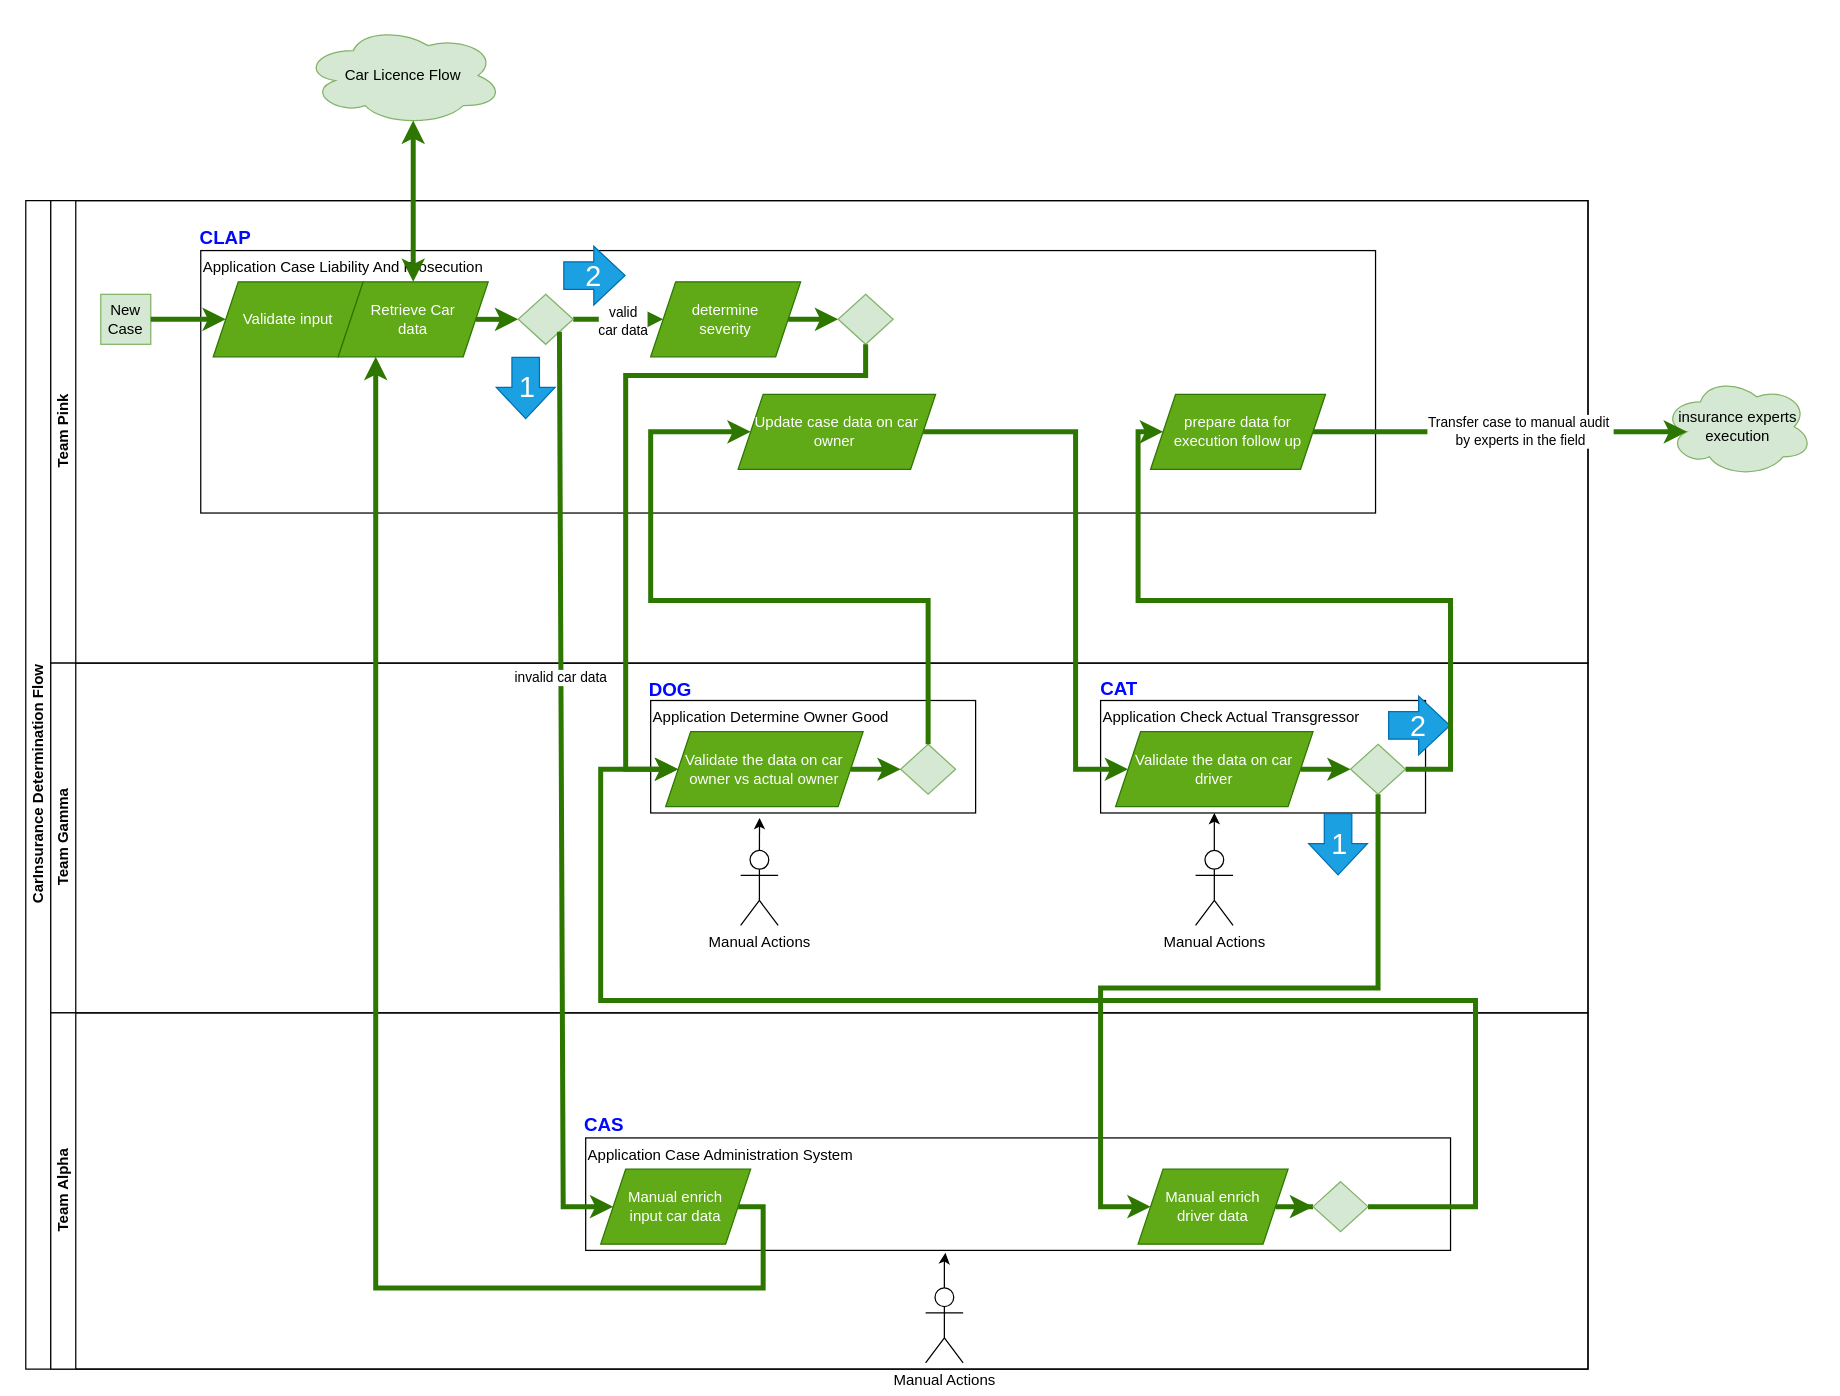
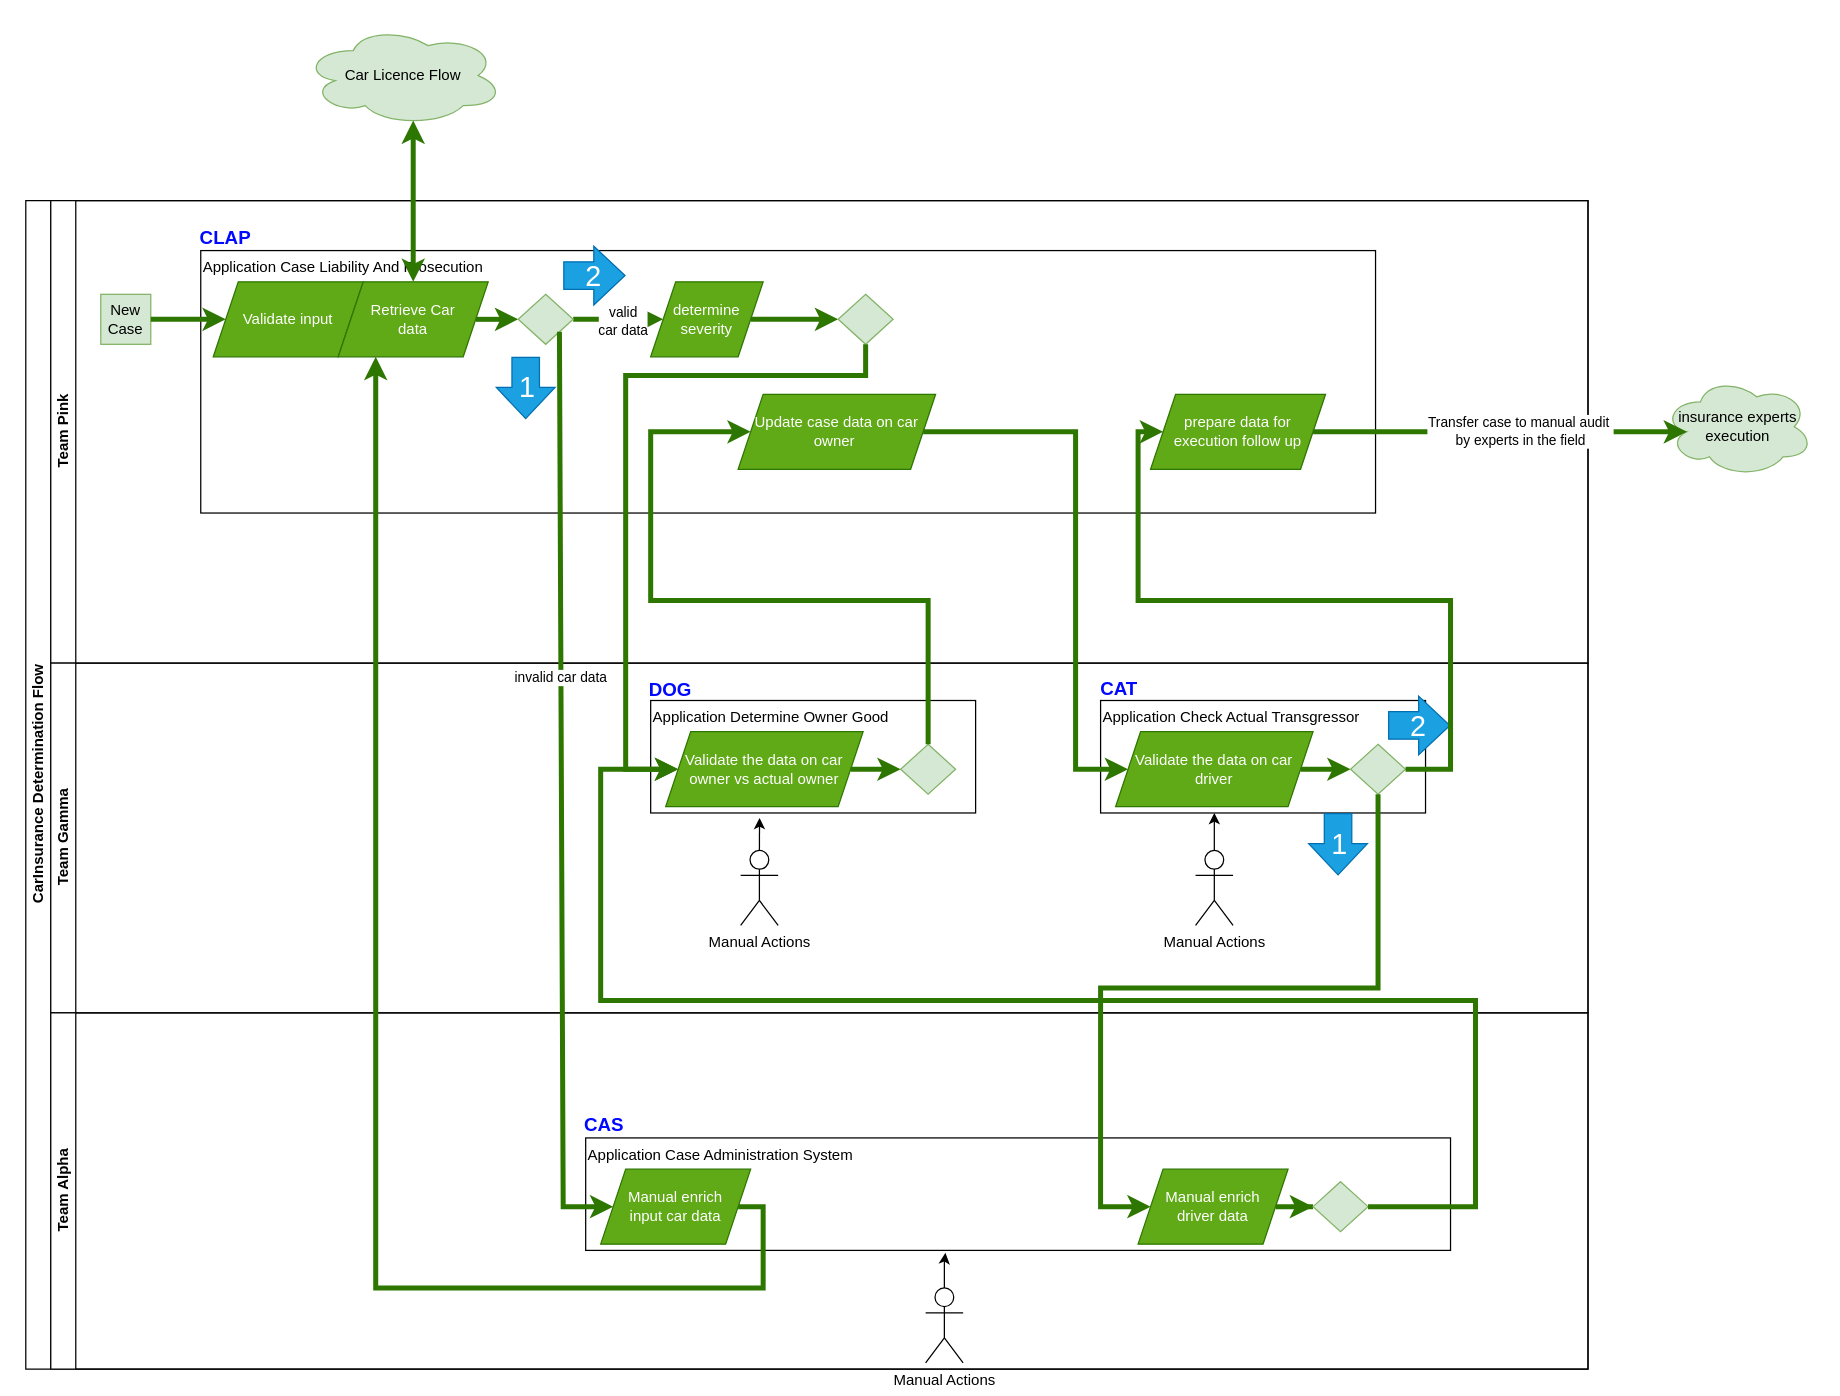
node "determine severity": size 150x75 -> 113x75
